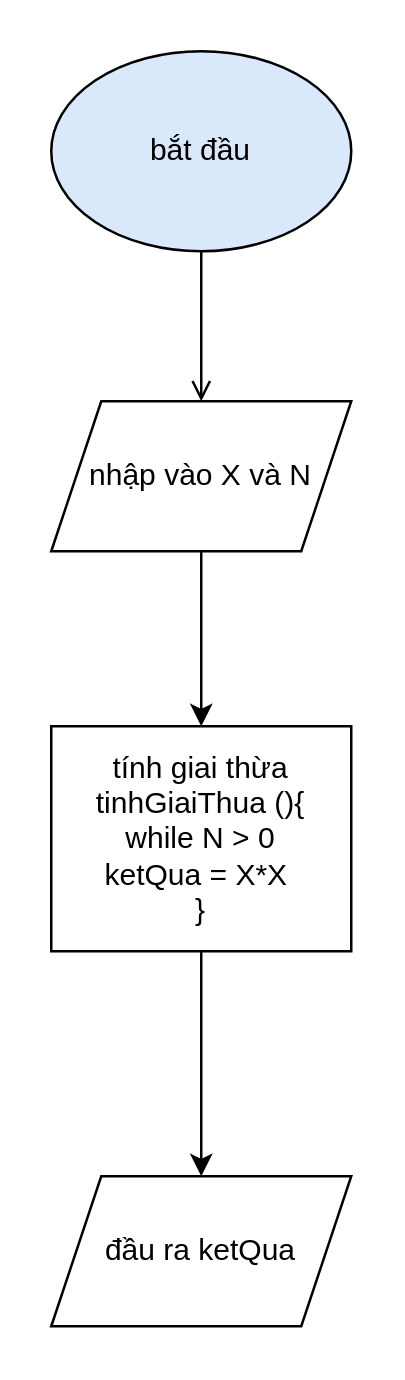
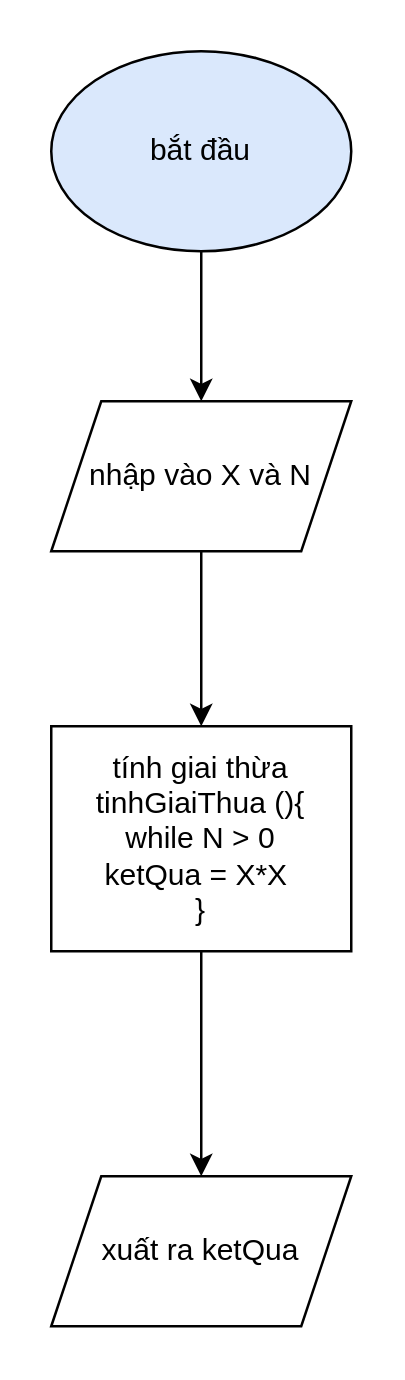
edge "bắt đầu" -> "nhập vào X và N": arrowhead open -> classic
node "đầu ra ketQua": label "đầu ra ketQua" -> "xuất ra ketQua"
